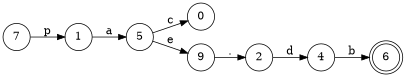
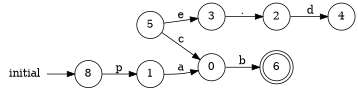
node "7": label "7" -> "8"
edge "1" -> "5": now "1" -> "0"
node "9": label "9" -> "3"
edge "4" -> "6": now "0" -> "6"
node "initial": added
